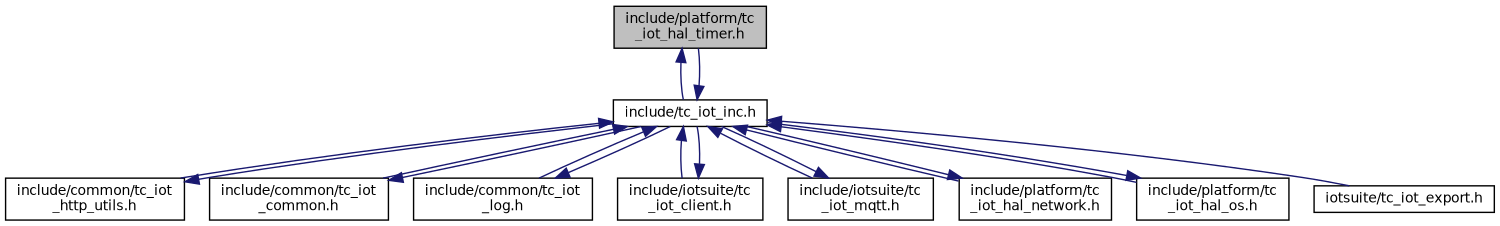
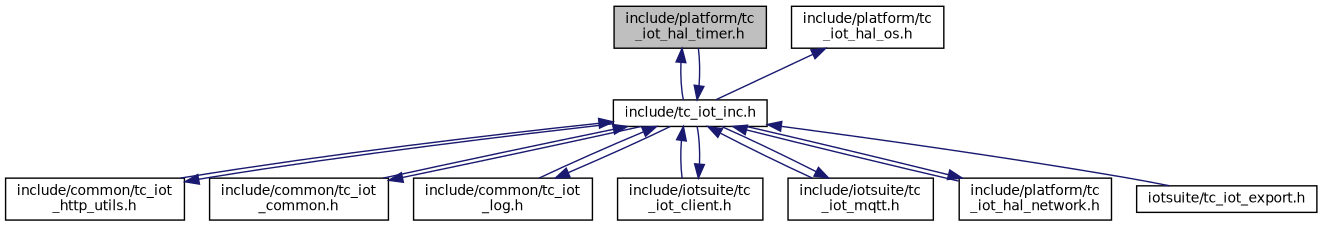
edge "include/platform/tc _iot_hal_os.h" -> "include/tc_iot_inc.h": removed
